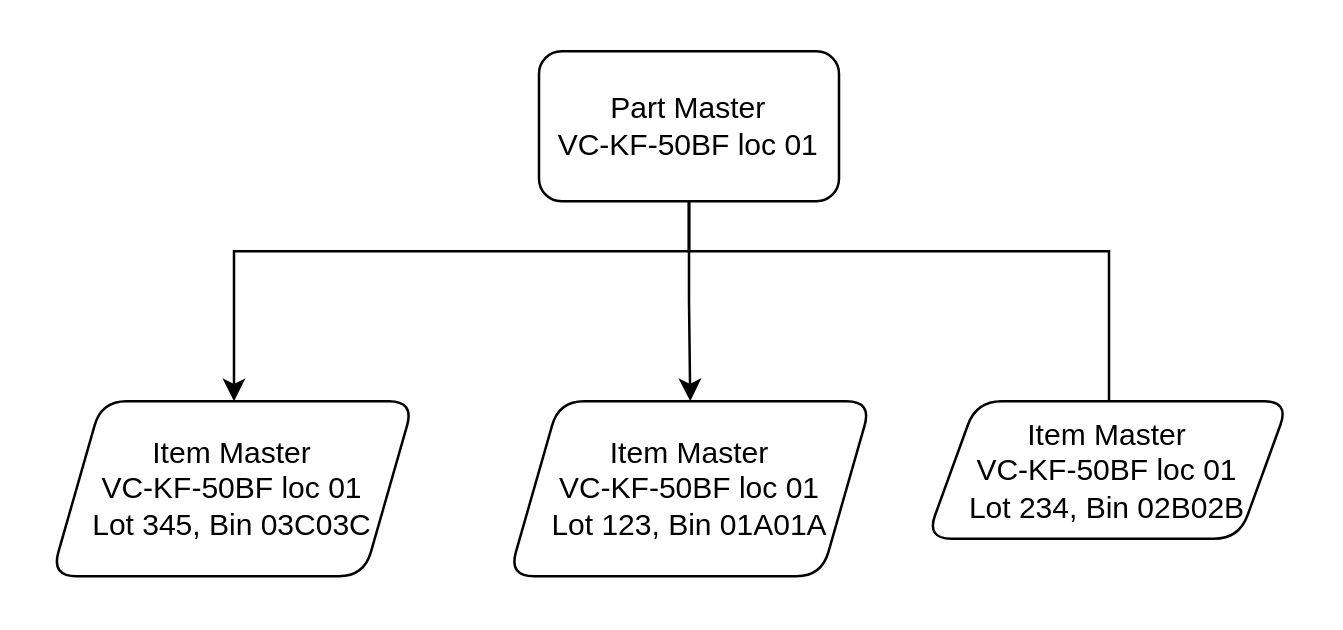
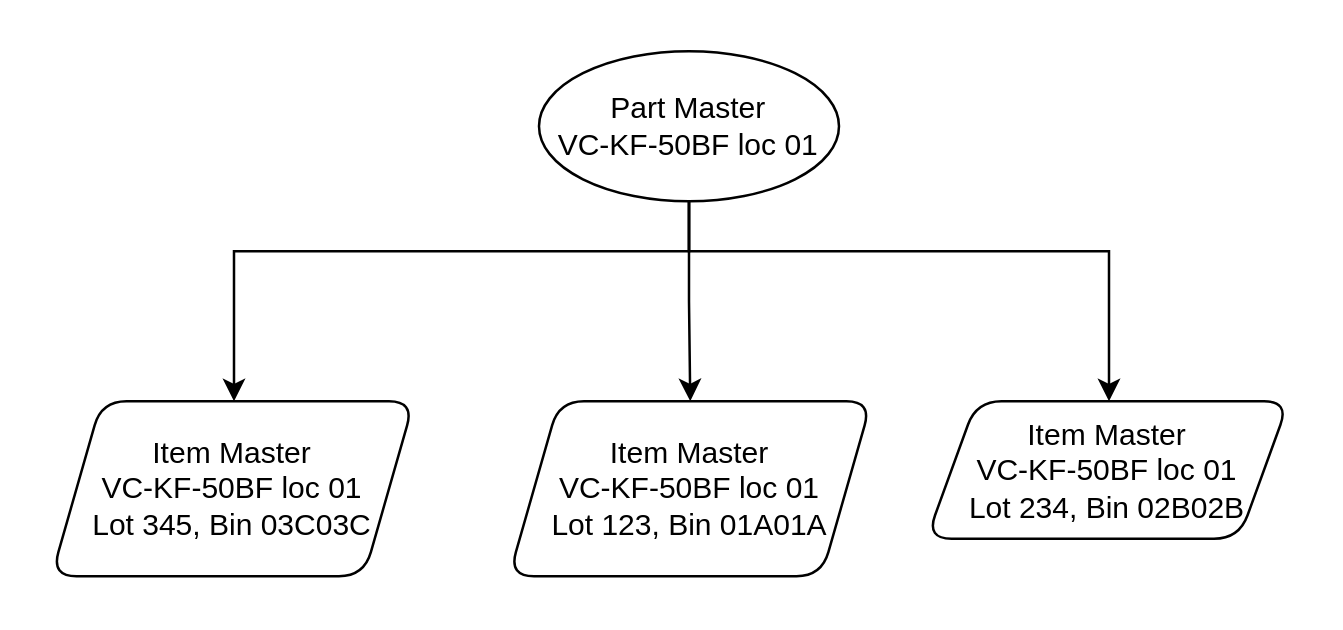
node "Part Master VC-KF-50BF loc 01": shape rounded rectangle -> ellipse
edge "Part Master VC-KF-50BF loc 01" -- "Item Master VC-KF-50BF loc 01 Lot 234, Bin 02B02B": arrowhead none -> classic
